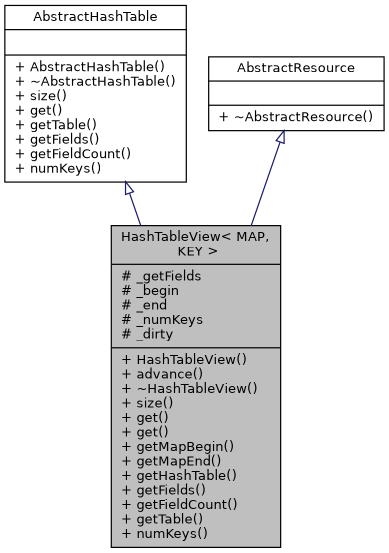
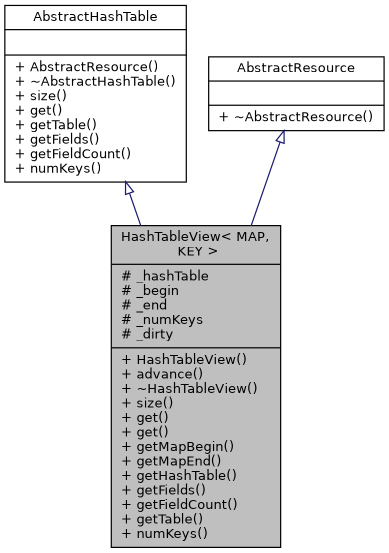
node "AbstractHashTable": text "+ AbstractHashTable()" -> "+ AbstractResource()"
node "HashTableView< MAP,": text "# _getFields" -> "# _hashTable"
